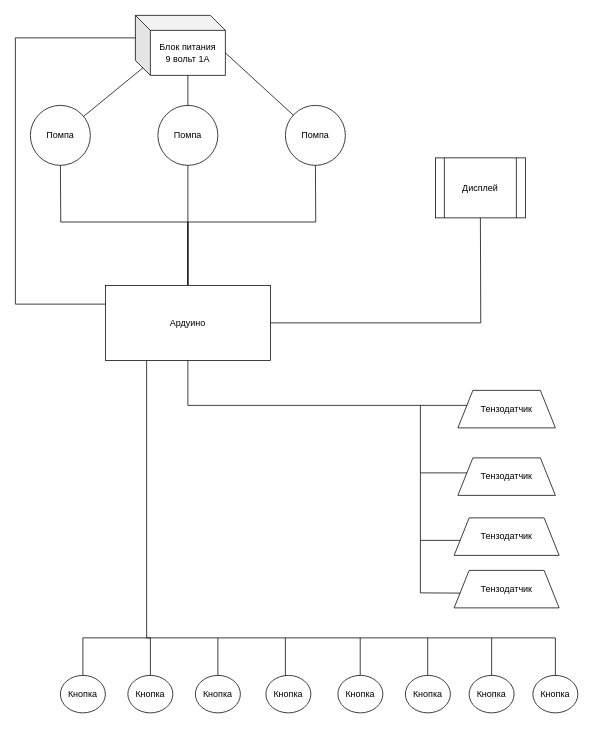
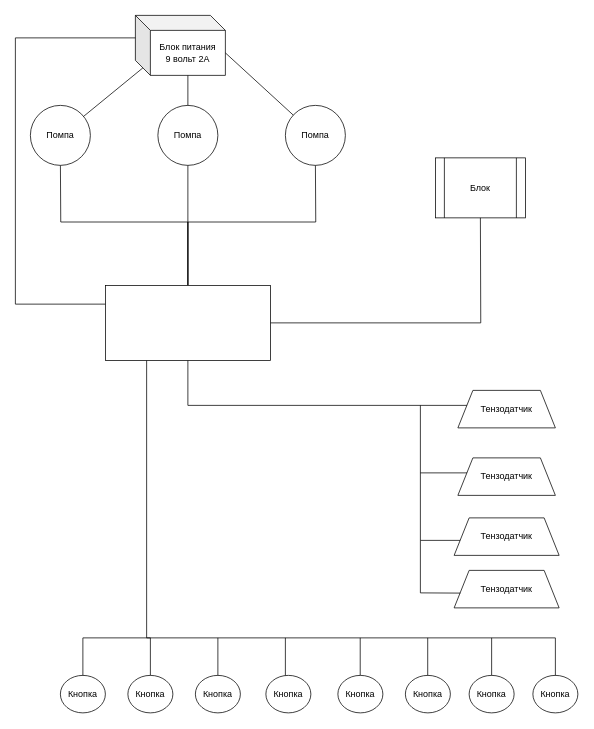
node "Блок питания 9 вольт 1А": label "Блок питания 9 вольт 1А" -> "Блок питания 9 вольт 2А"
node "Дисплей": label "Дисплей" -> "Блок"
node "Ардуино": removed
